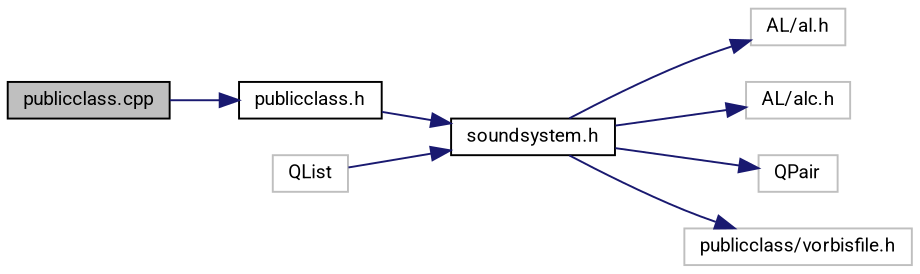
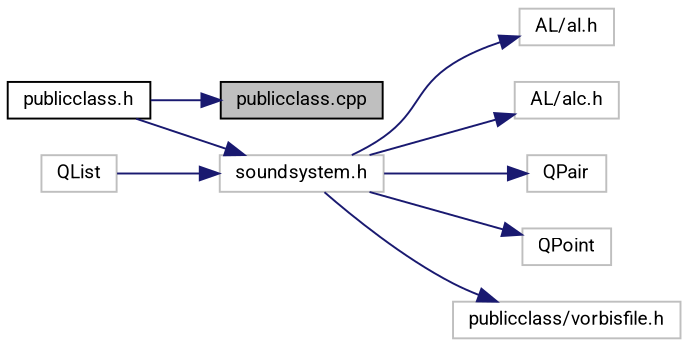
edge "publicclass.cpp" -> "publicclass.h": reversed
node "soundsystem.h": color black -> grey75
node "QPoint": added
